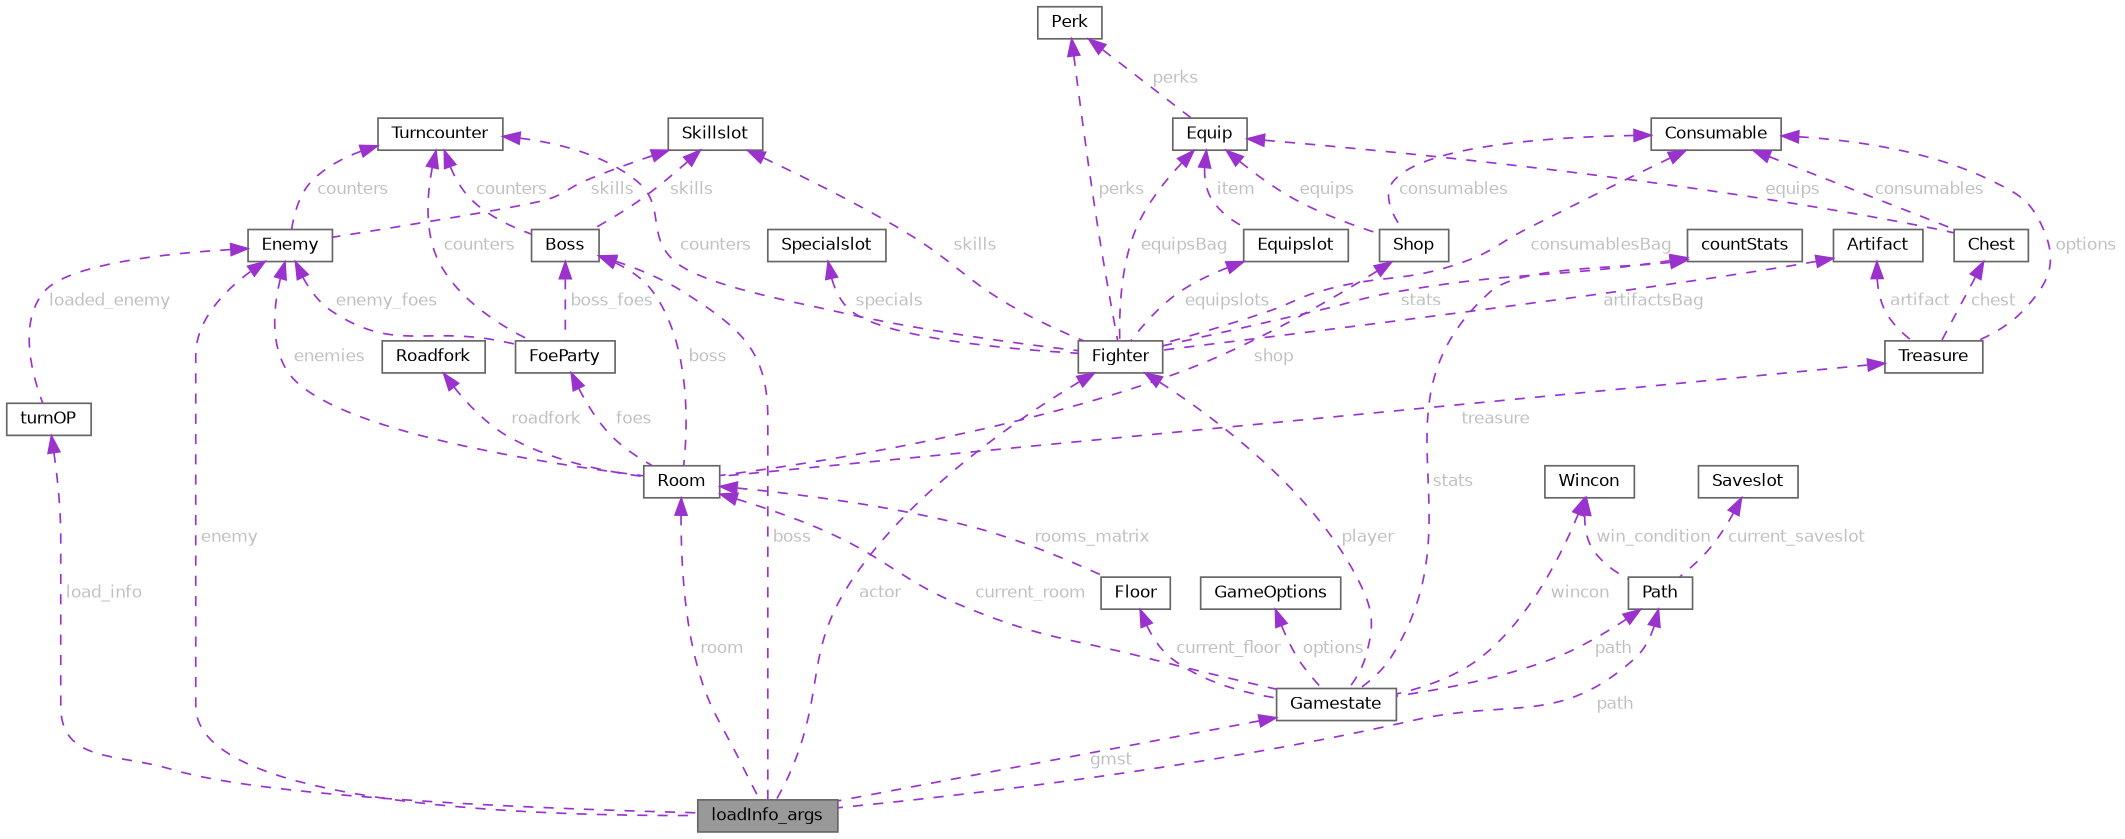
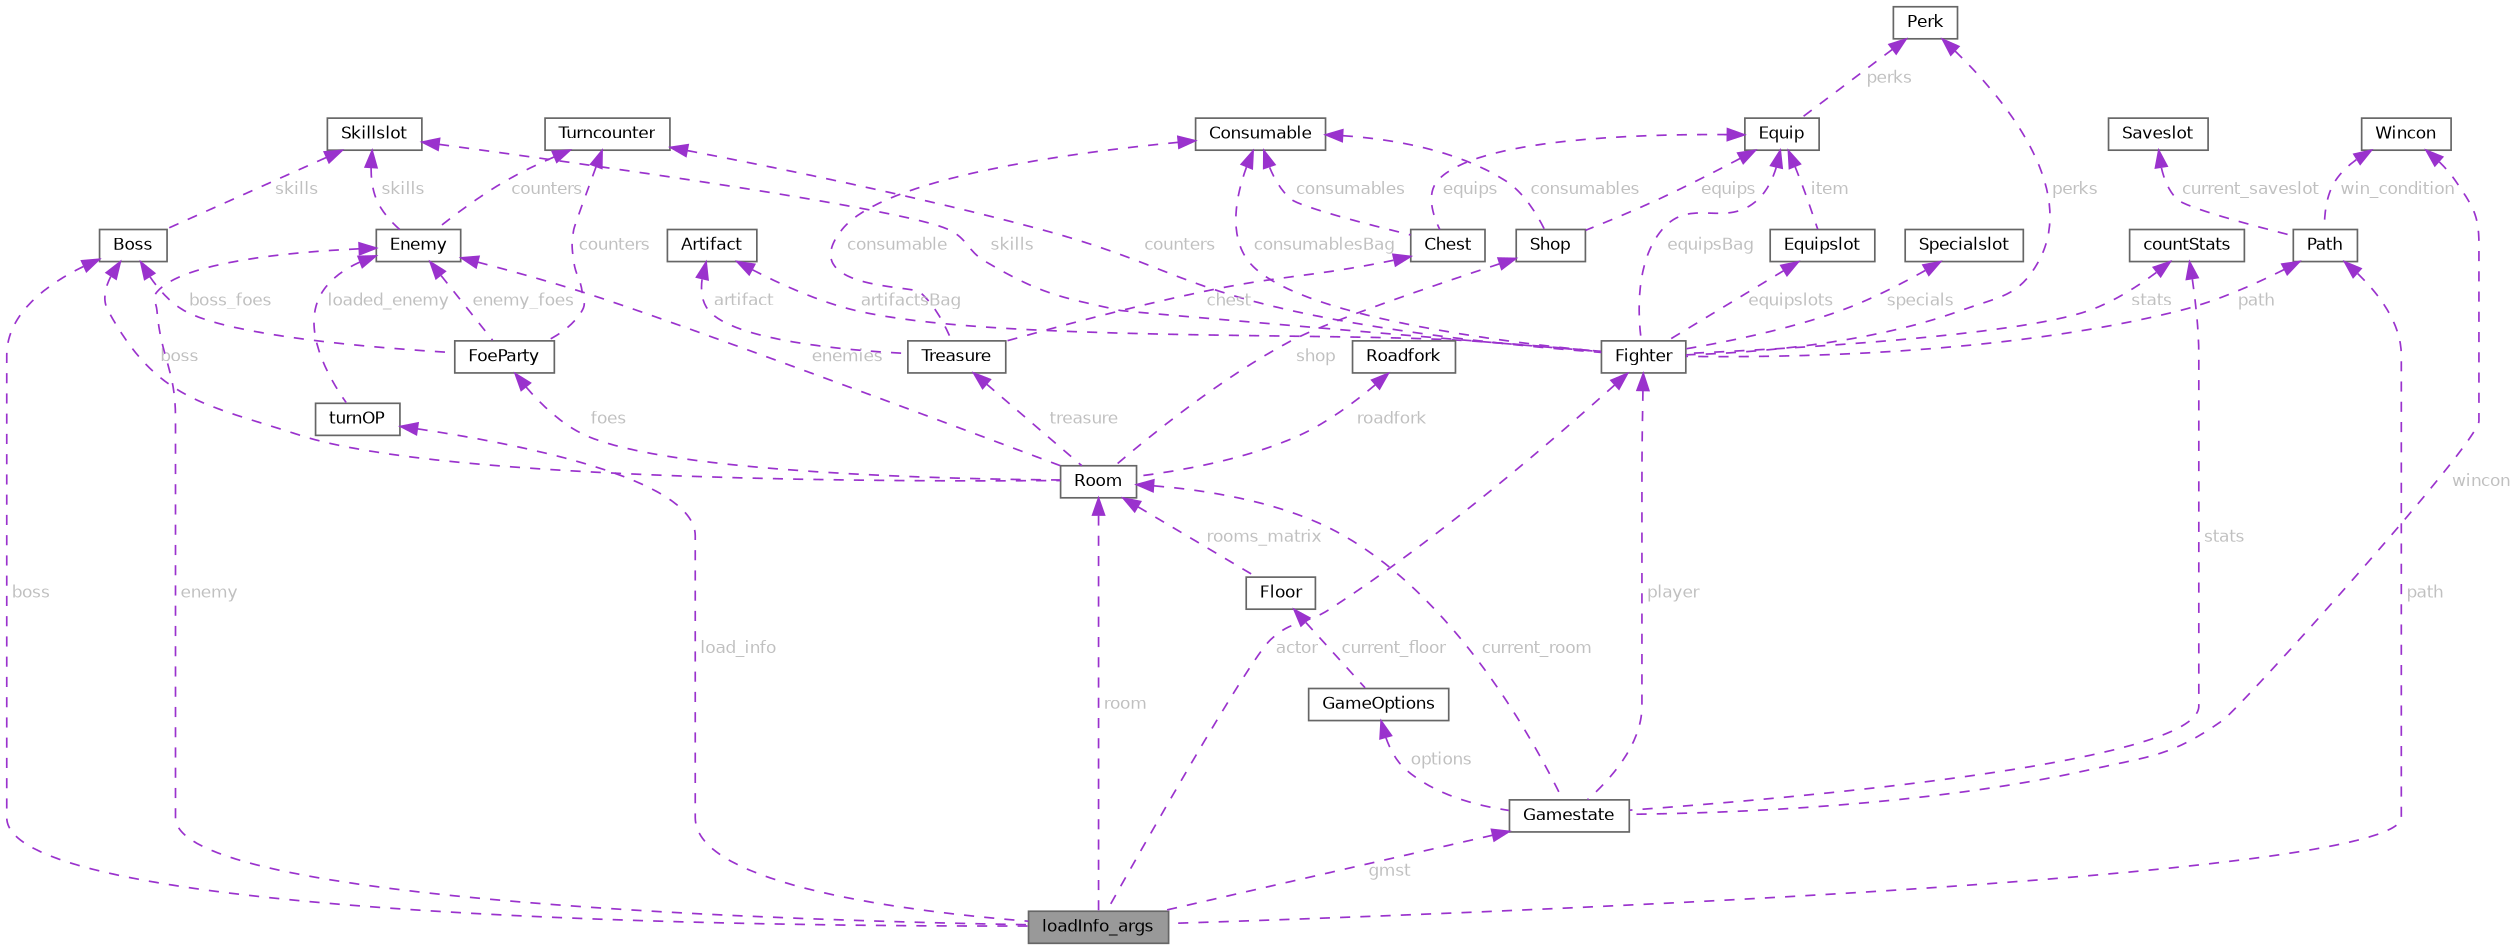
edge "Boss" -> "Turncounter": removed, label "counters"
edge "Treasure" -> "Consumable": label " options" -> " consumable"
edge "Gamestate" -> "Path": now "Fighter" -> "Path"
edge "Gamestate" -> "Floor": now "GameOptions" -> "Floor"
